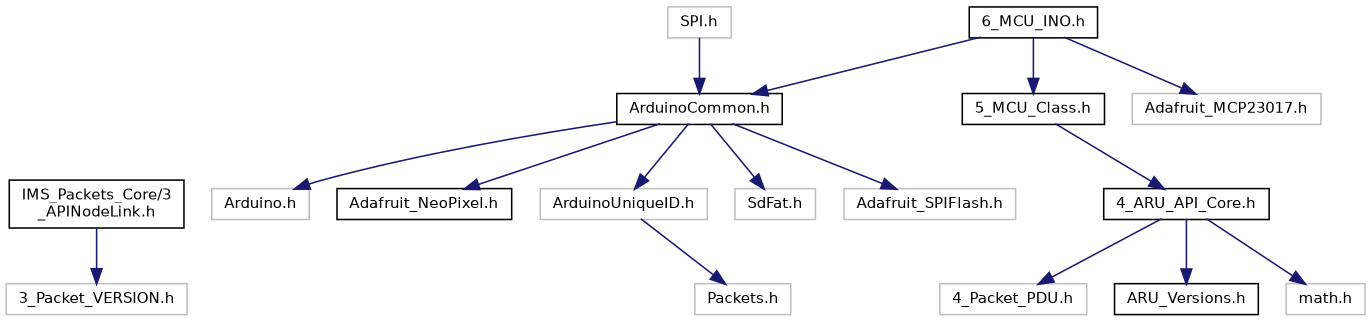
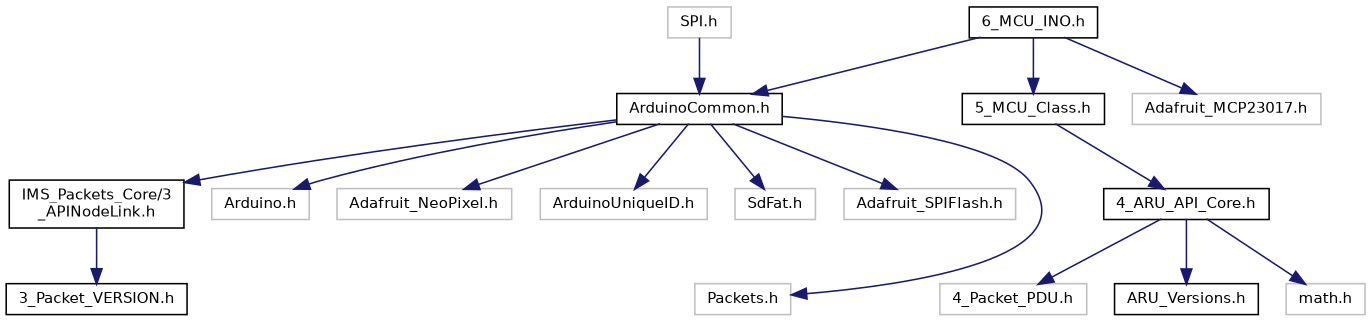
edge "ArduinoCommon.h" -> "IMS_Packets_Core/3 _APINodeLink.h": added
node "Adafruit_NeoPixel.h": color black -> grey75
edge "ArduinoUniqueID.h" -> "Packets.h": now "ArduinoCommon.h" -> "Packets.h"
node "3_Packet_VERSION.h": color grey75 -> black
